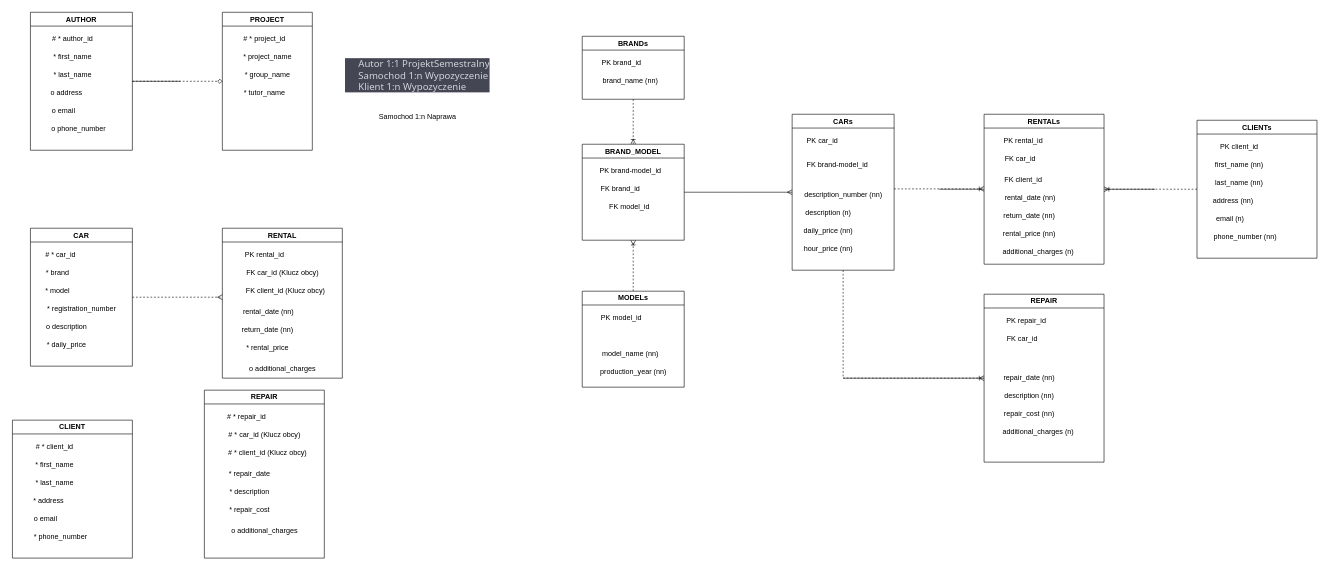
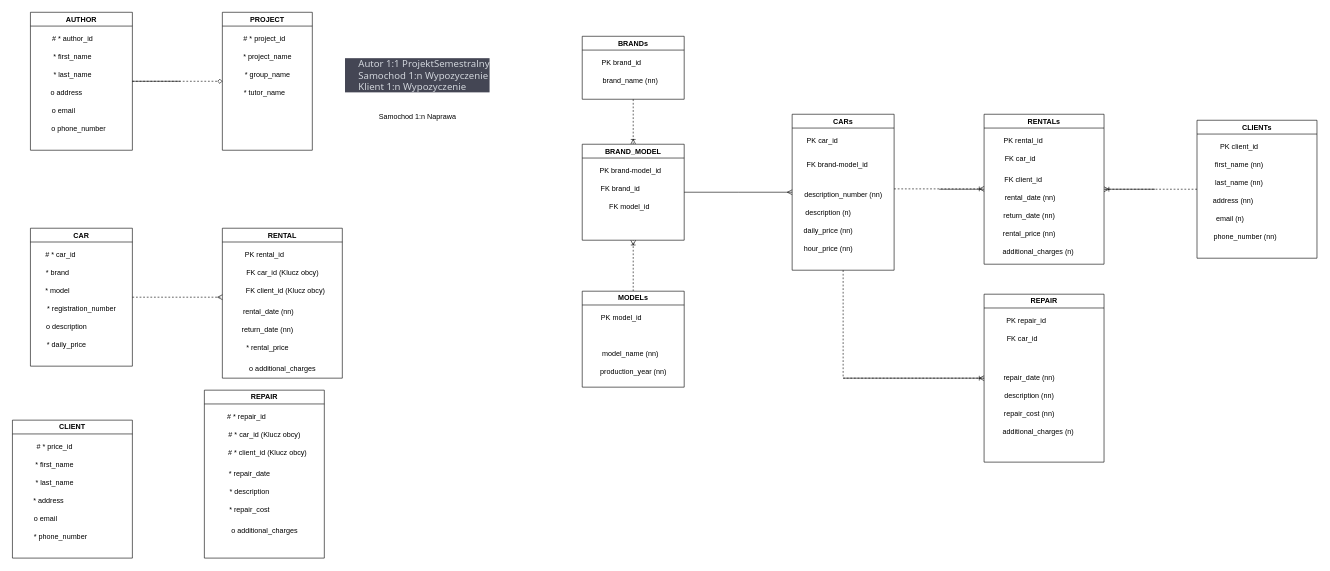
node "# * client_id": label "# * client_id" -> "# * price_id"
